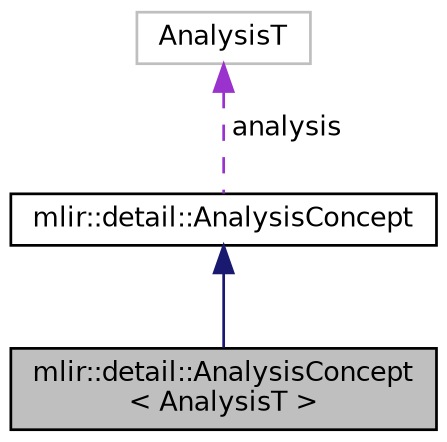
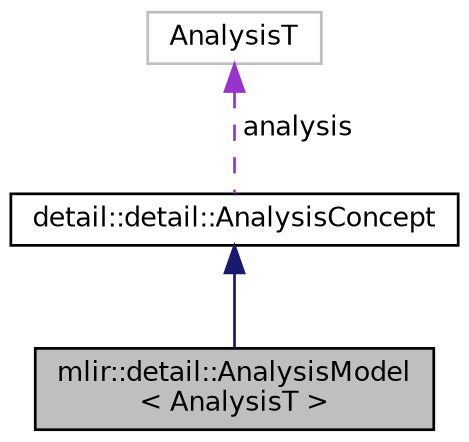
node "mlir::detail::AnalysisConcept": label "mlir::detail::AnalysisConcept" -> "detail::detail::AnalysisConcept"
node "mlir::detail::AnalysisConcept < AnalysisT >": label "mlir::detail::AnalysisConcept < AnalysisT >" -> "mlir::detail::AnalysisModel < AnalysisT >"
